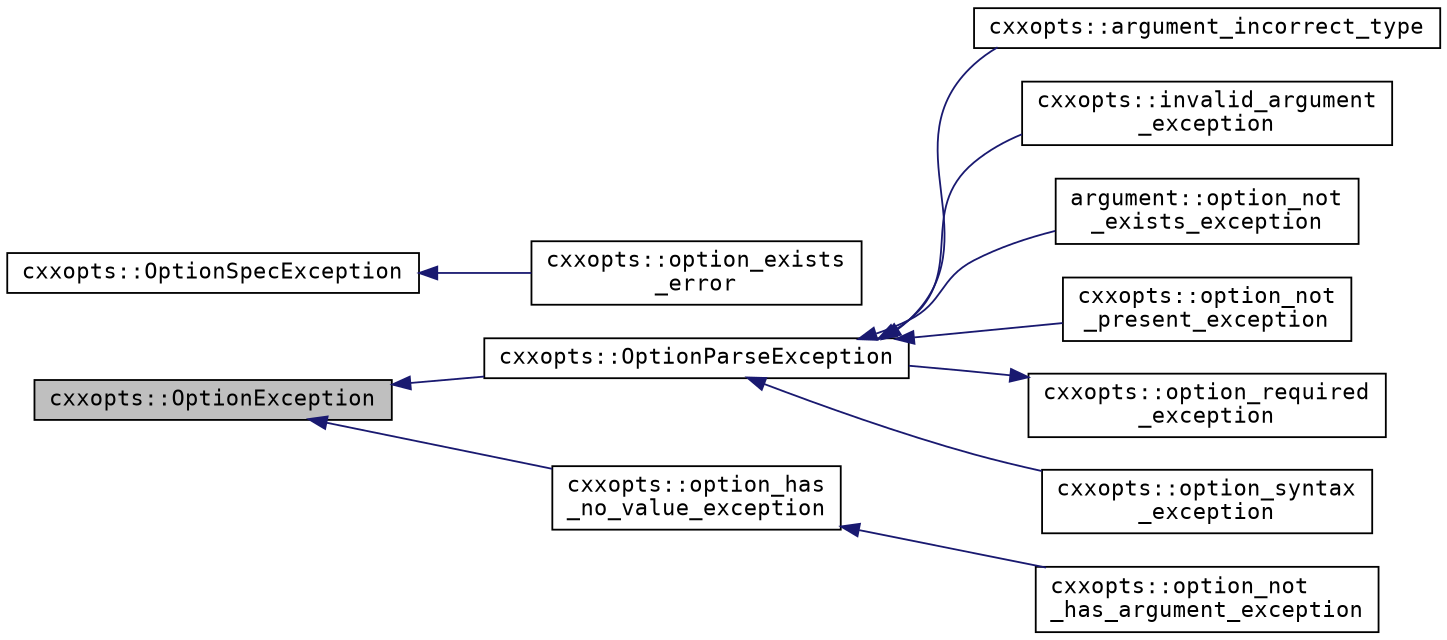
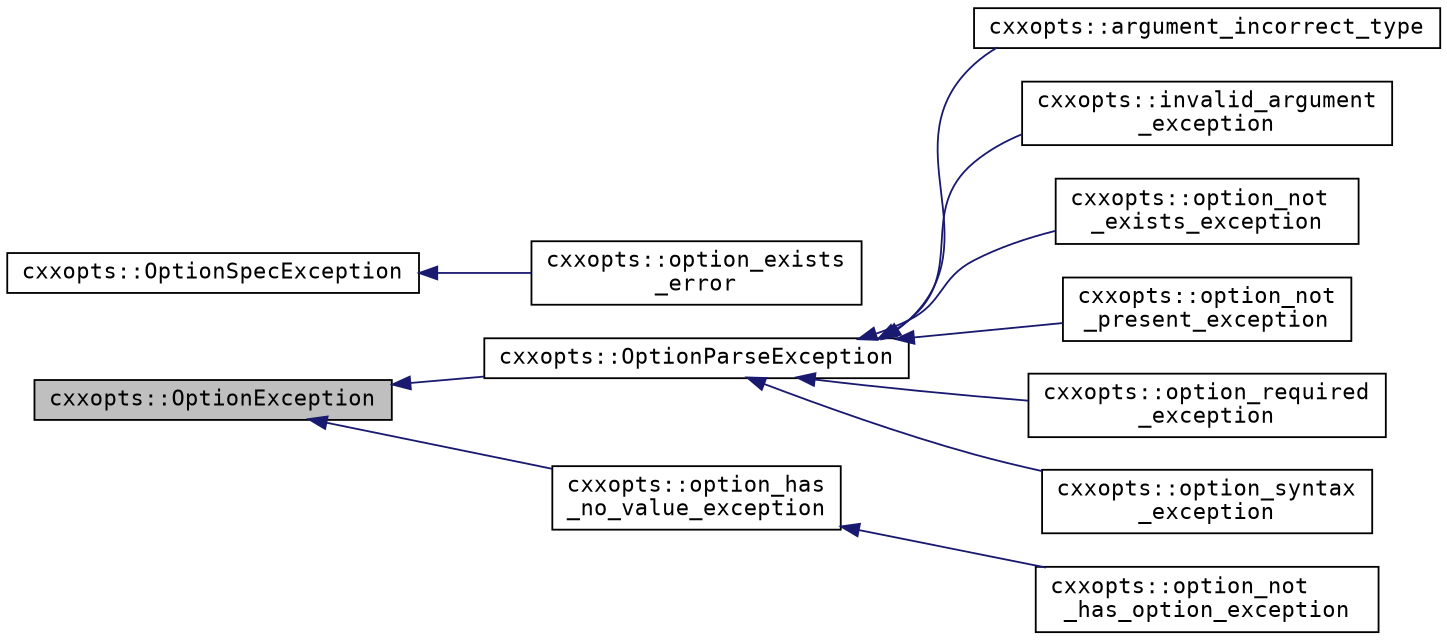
node "argument::option_not _exists_exception": label "argument::option_not _exists_exception" -> "cxxopts::option_not _exists_exception"
edge "cxxopts::OptionParseException" -> "cxxopts::option_required _exception": reversed
node "cxxopts::option_not _has_argument_exception": label "cxxopts::option_not _has_argument_exception" -> "cxxopts::option_not _has_option_exception"
